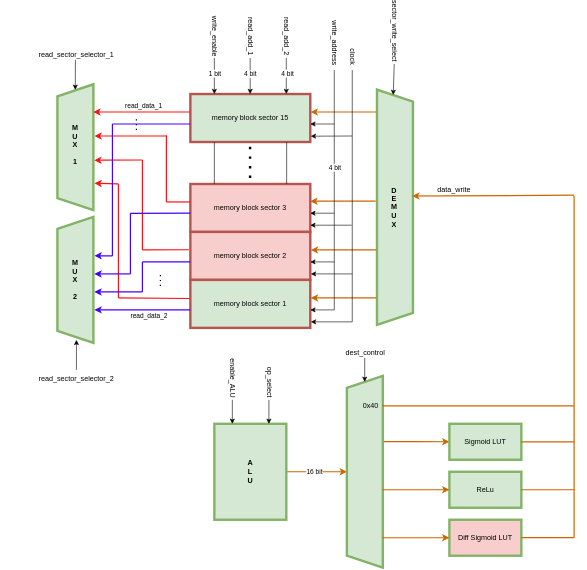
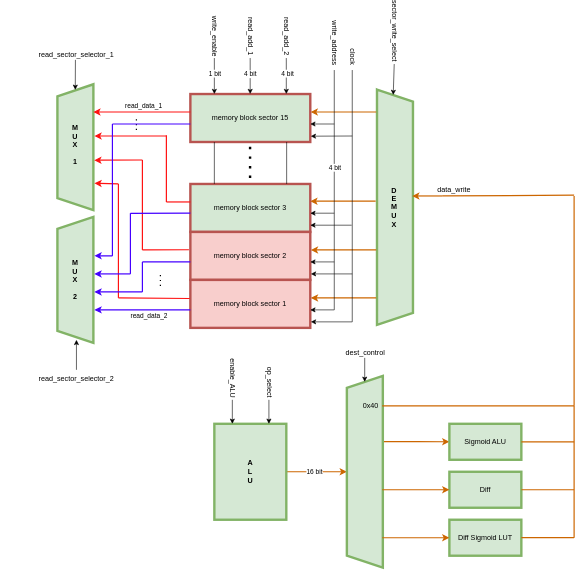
node "memory block sector 3": fillcolor #f8cecc -> #d5e8d4
node "memory block sector 1": fillcolor #d5e8d4 -> #f8cecc
node "Sigmoid LUT": label "Sigmoid LUT" -> "Sigmoid ALU"
node "ReLu": label "ReLu" -> "Diff"
node "Diff Sigmoid LUT": fillcolor #f8cecc -> #d5e8d4
